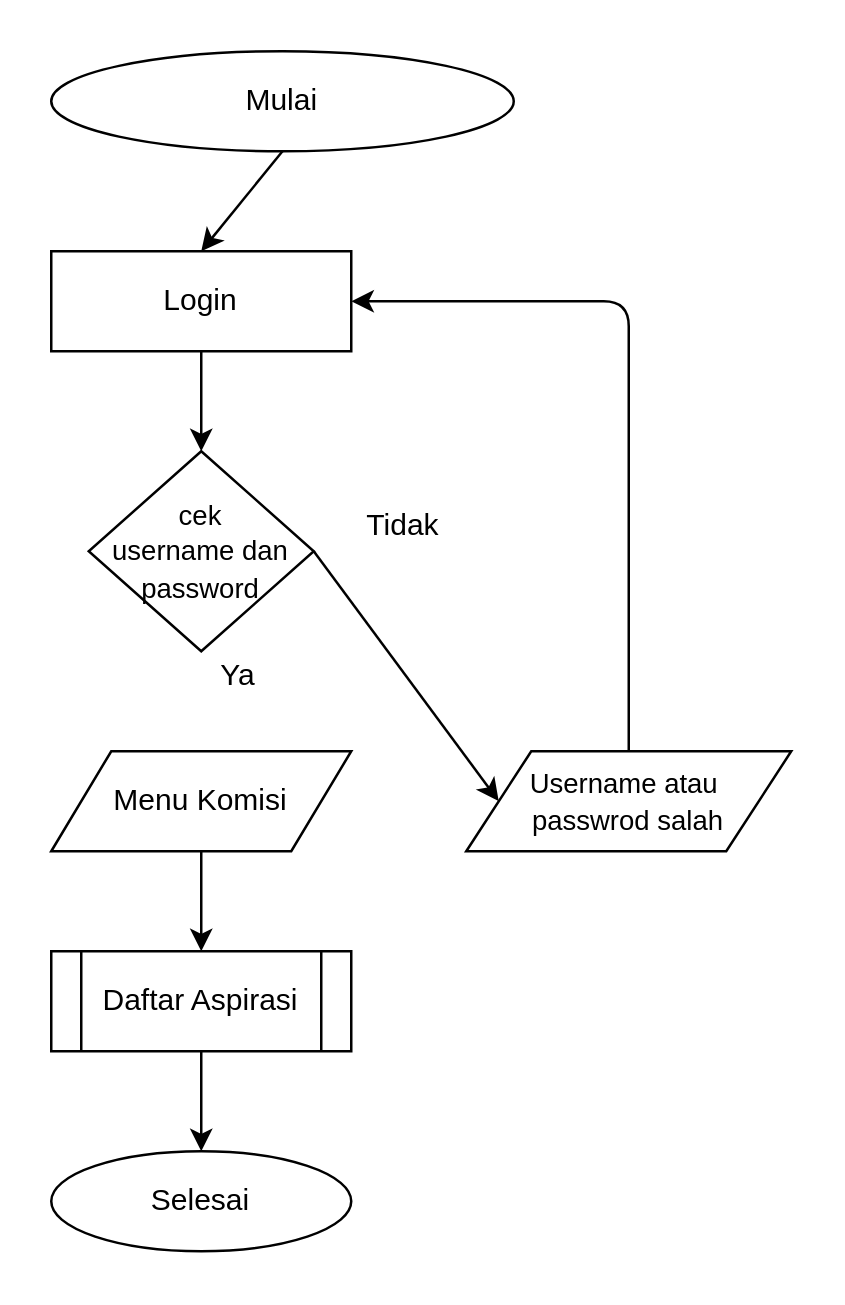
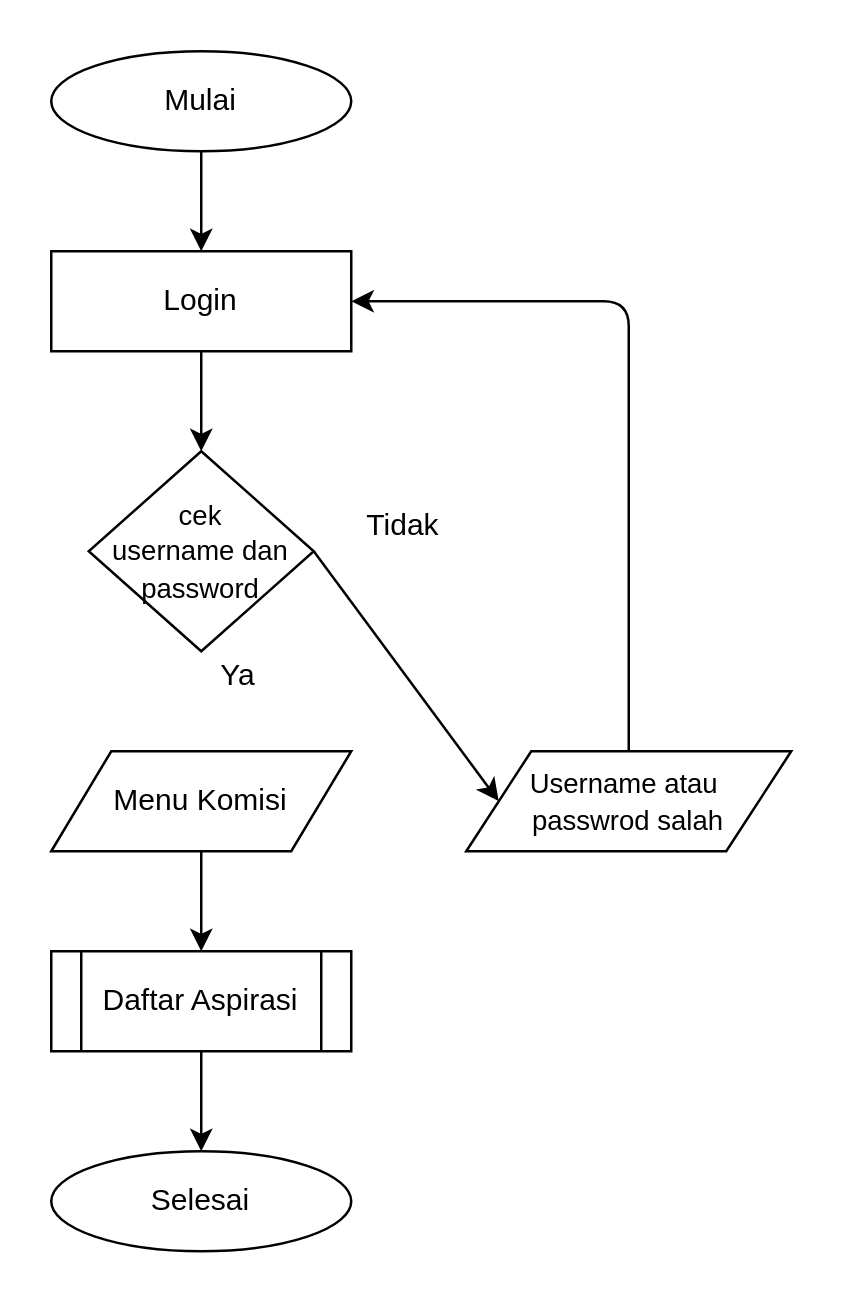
node "Mulai": size 463x100 -> 300x100
